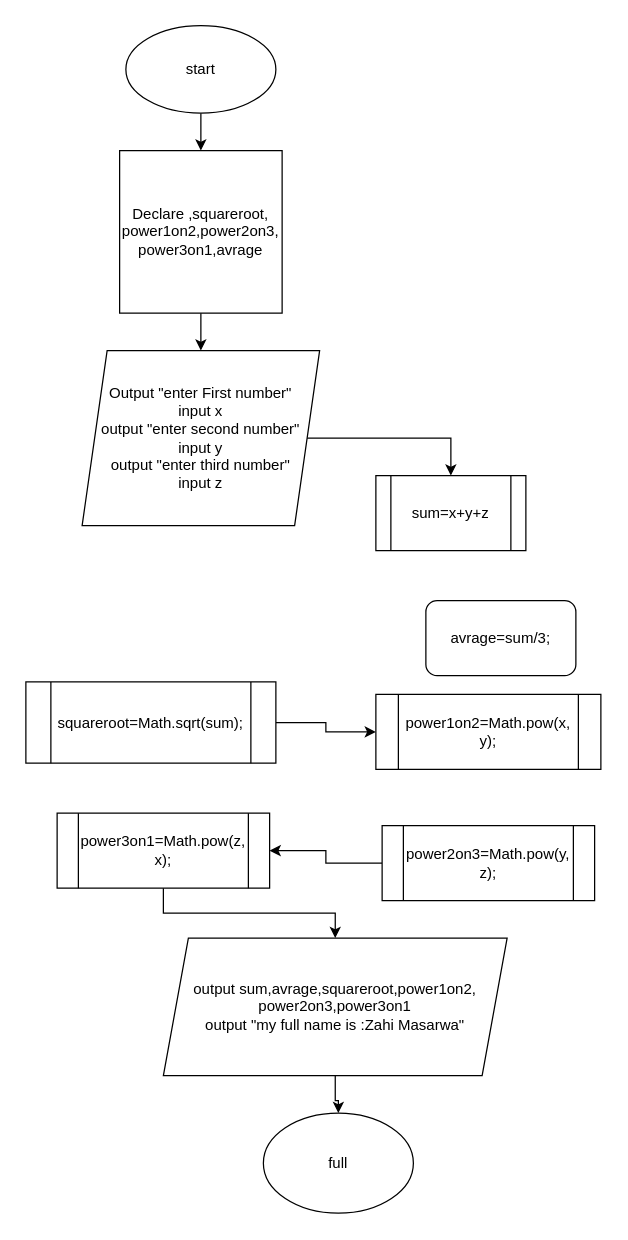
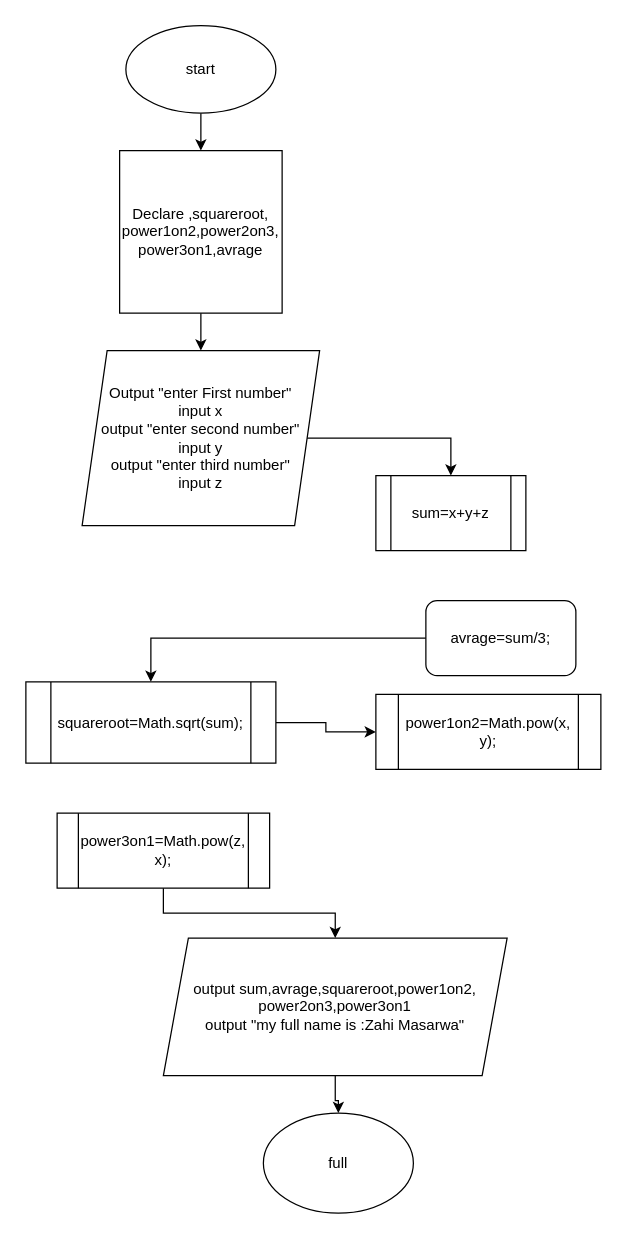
edge "avrage=sum/3;" -> "squareroot=Math.sqrt(sum);": added
edge "power2on3=Math.pow(y, z);" -> "power3on1=Math.pow(z, x);": removed
node "power2on3=Math.pow(y, z);": removed
